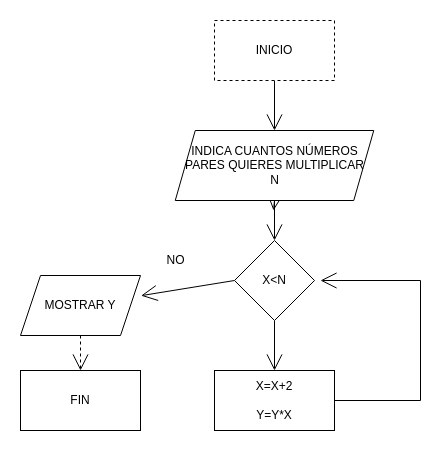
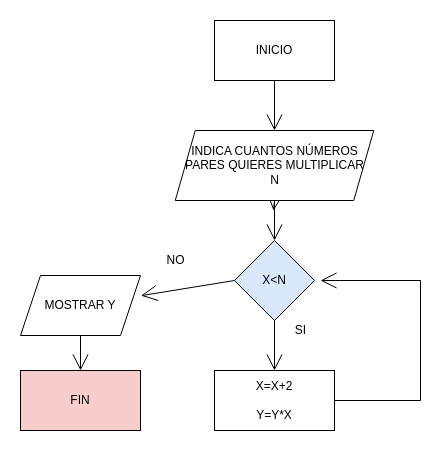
node "INICIO": style dashed -> solid
node "X<N": fillcolor #ffffff -> #dae8fc
node "SI": added
edge "MOSTRAR Y" -> "FIN": style dashed -> solid
node "FIN": fillcolor #ffffff -> #f8cecc
